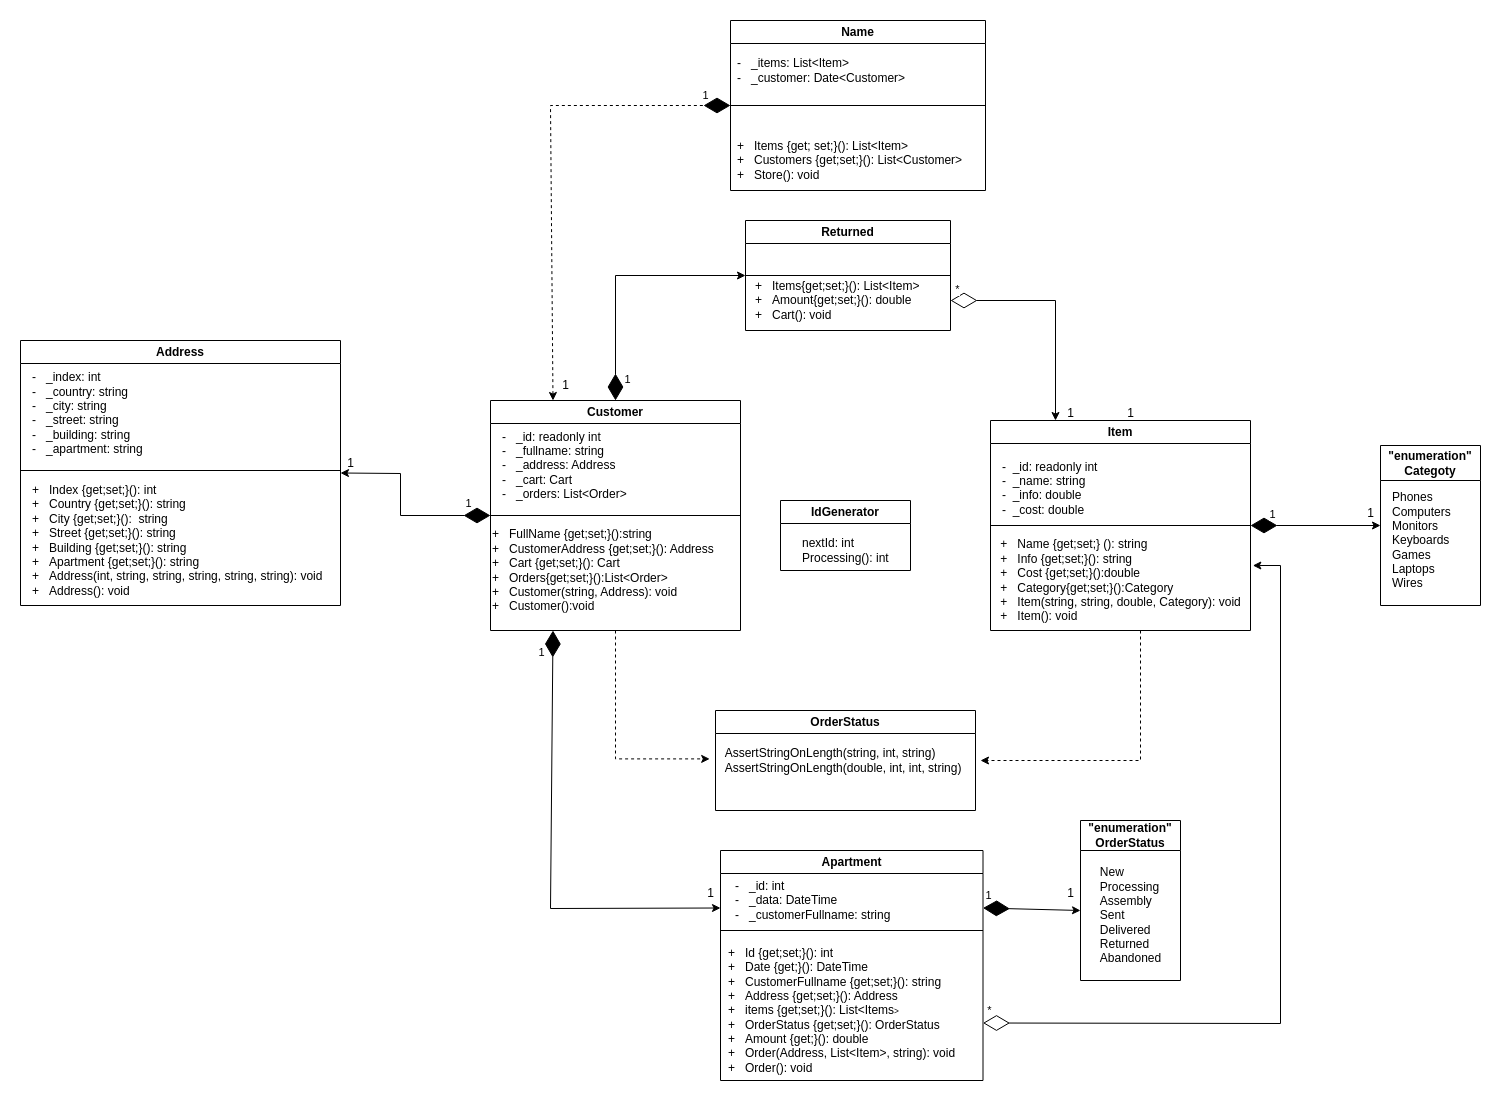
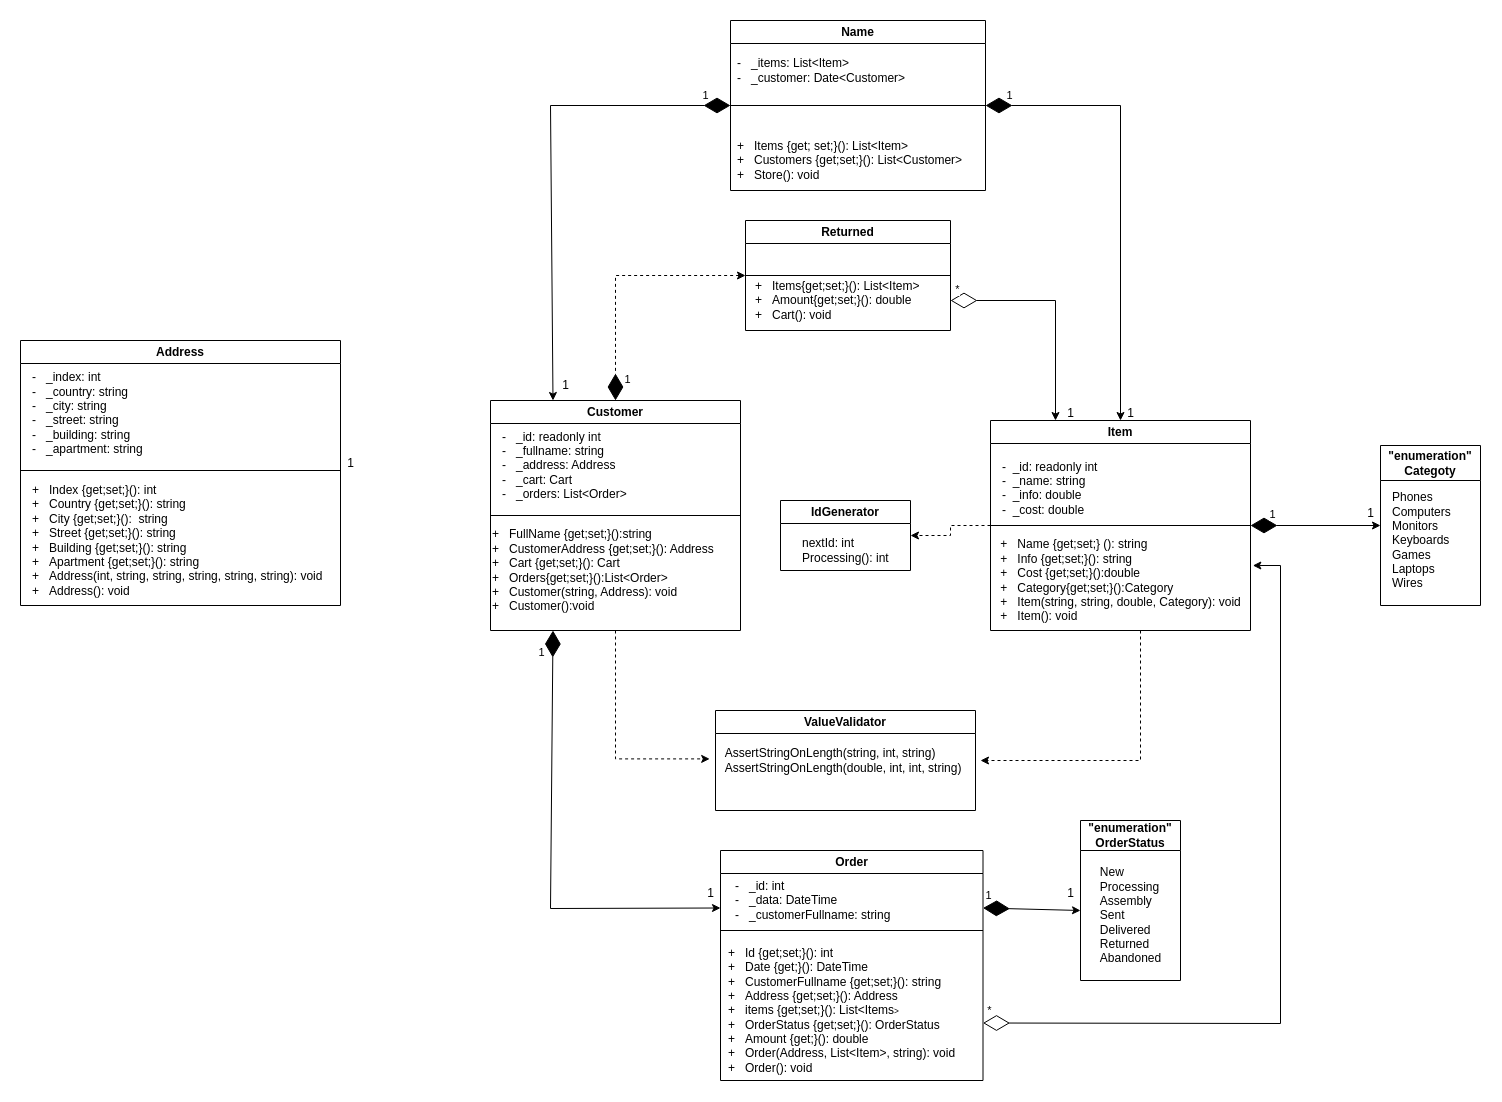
edge "Name" -- "Customer": style dashed -> solid
edge "Name" -- "Item": added, label "1"
edge "Returned" -- "Customer": style solid -> dashed
edge "Address" -- "Customer": removed, label "1"
edge "Item" -> "IdGenerator": added
node "OrderStatus": label "OrderStatus" -> "ValueValidator"
node "Apartment": label "Apartment" -> "Order"
